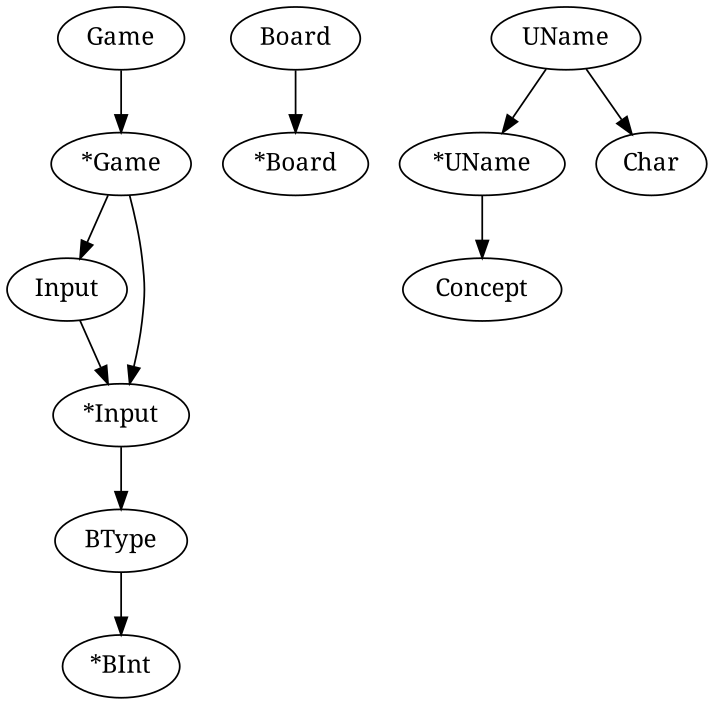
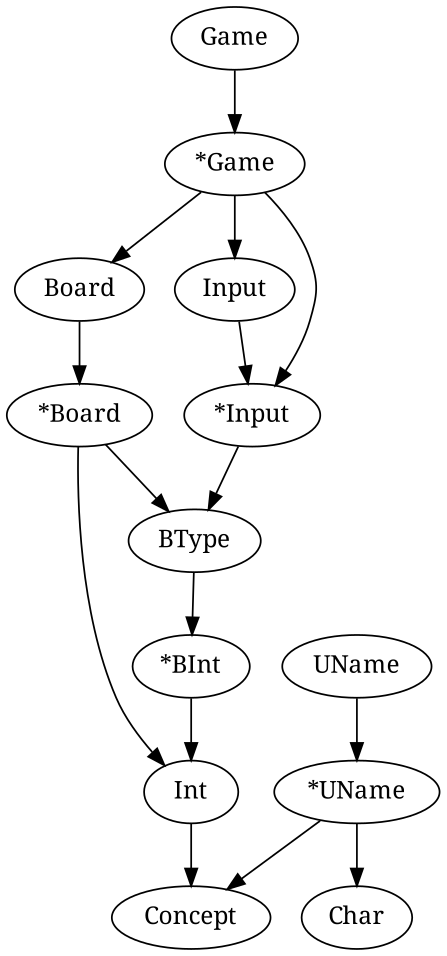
edge "UName" -> "Char": now "*UName" -> "Char"
edge "*Game" -> "Board": added
edge "*Board" -> "BType": added
node "Int": added
